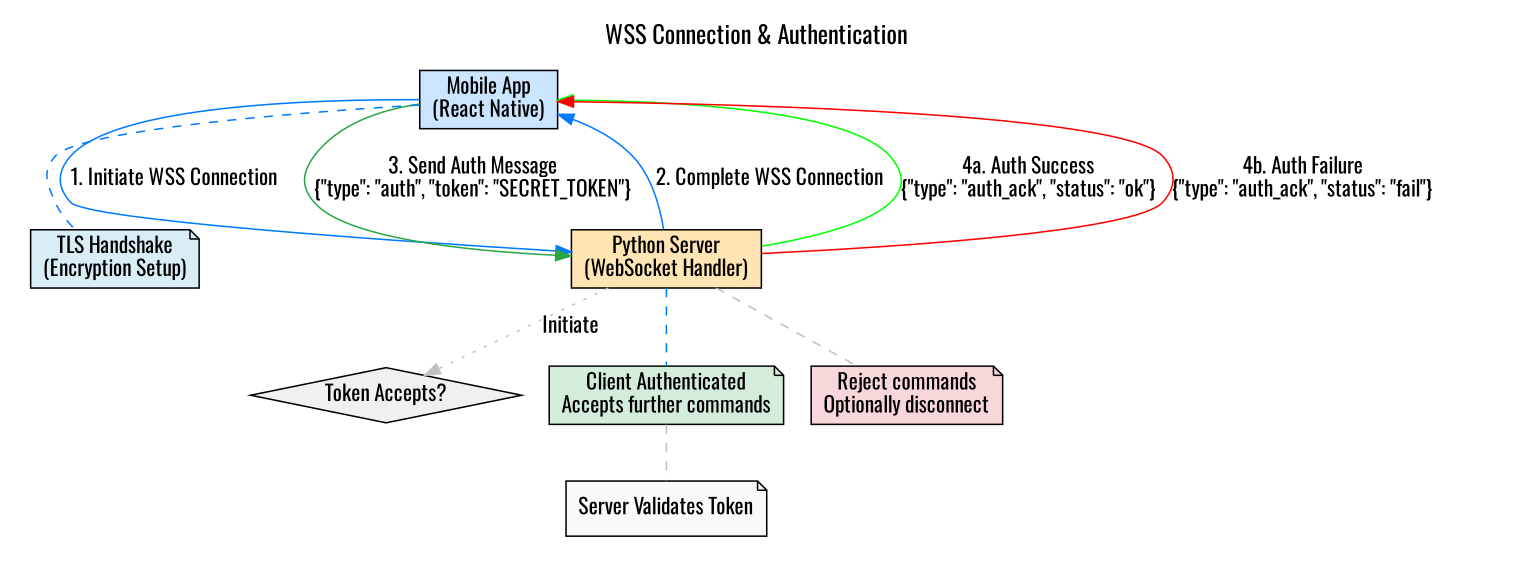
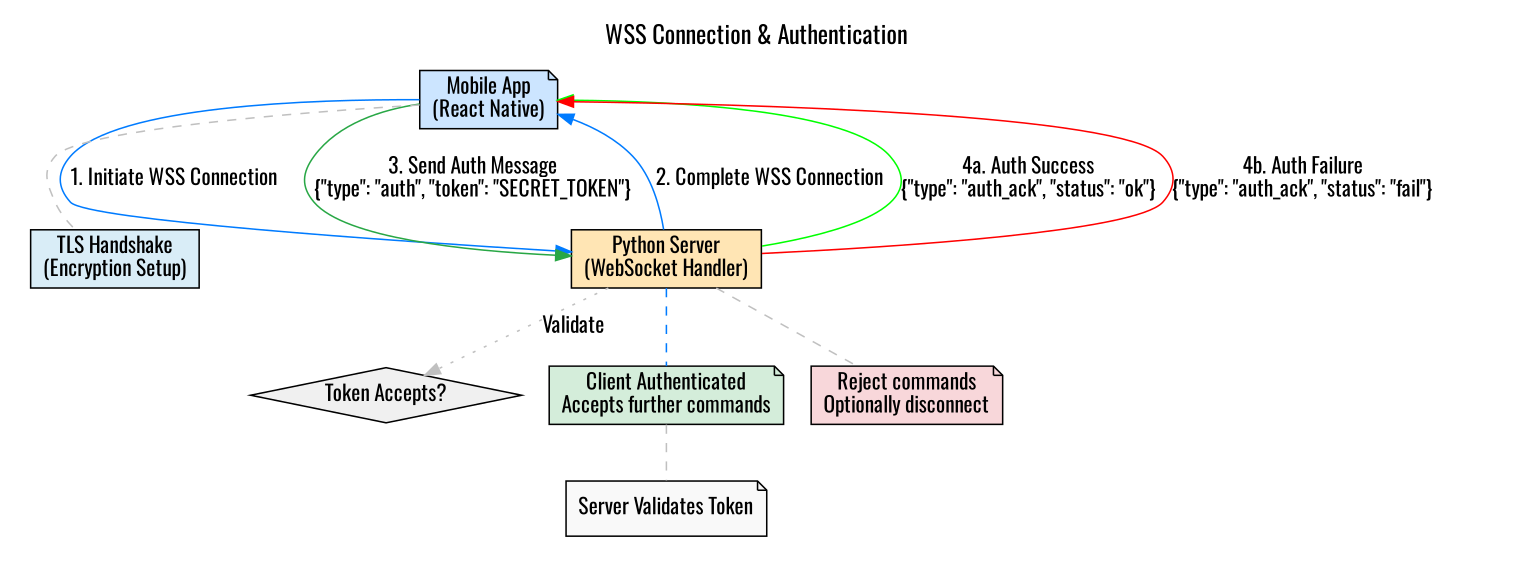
node "Mobile App (React Native)": shape box -> note
edge "Mobile App (React Native)" -- "TLS Handshake (Encryption Setup)": color #007bff -> gray
node "TLS Handshake (Encryption Setup)": shape note -> box
edge "Python Server (WebSocket Handler)" -> "Token Accepts?": label "Initiate" -> "Validate"
